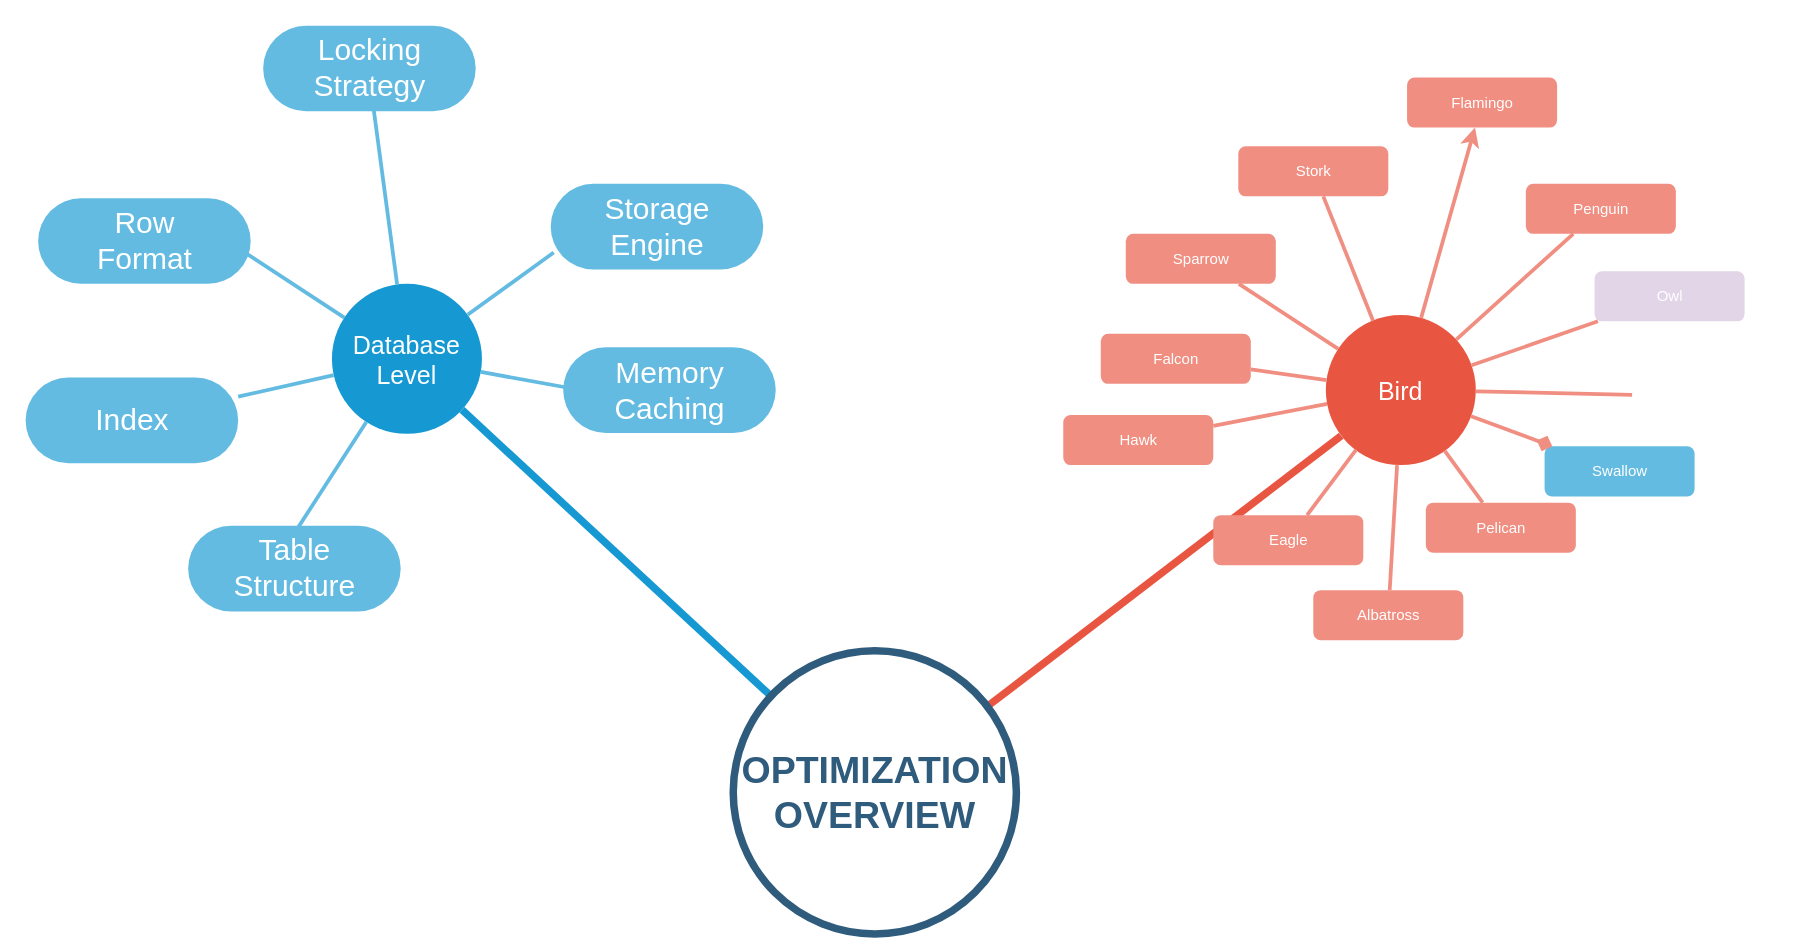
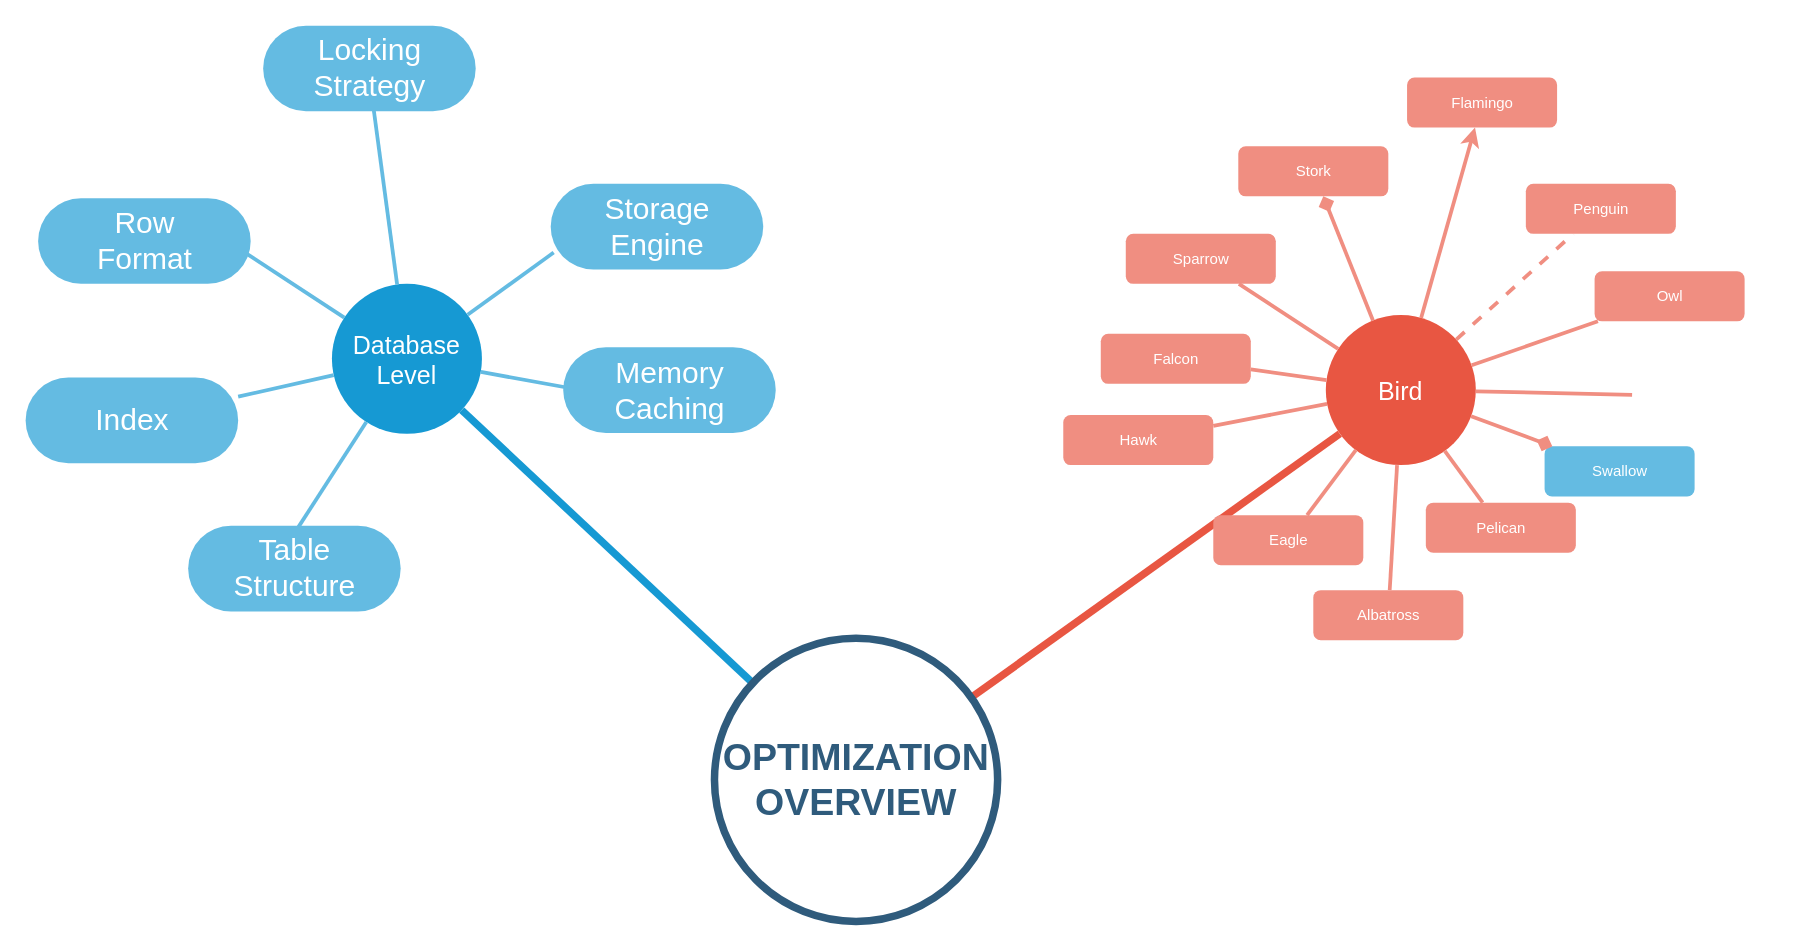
edge "Stork" -- "Bird": arrowhead none -> diamond
edge "Penguin" -- "Bird": style solid -> dashed
node "Owl": fillcolor #e1d5e7 -> #f08e81
node "OPTIMIZATION OVERVIEW": moved (875, 792) -> (856, 780)
